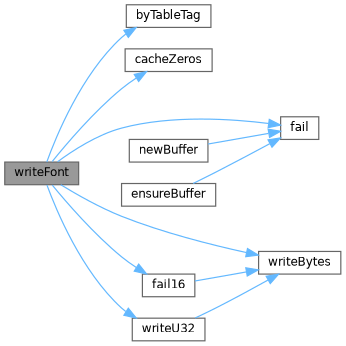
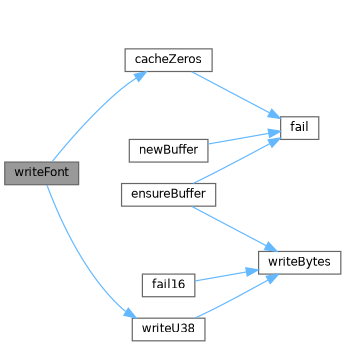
node "byTableTag": removed
edge "writeFont" -> "fail": now "cacheZeros" -> "fail"
edge "writeFont" -> "writeBytes": now "ensureBuffer" -> "writeBytes"
edge "writeFont" -> "fail16": removed
node "writeU32": label "writeU32" -> "writeU38"
